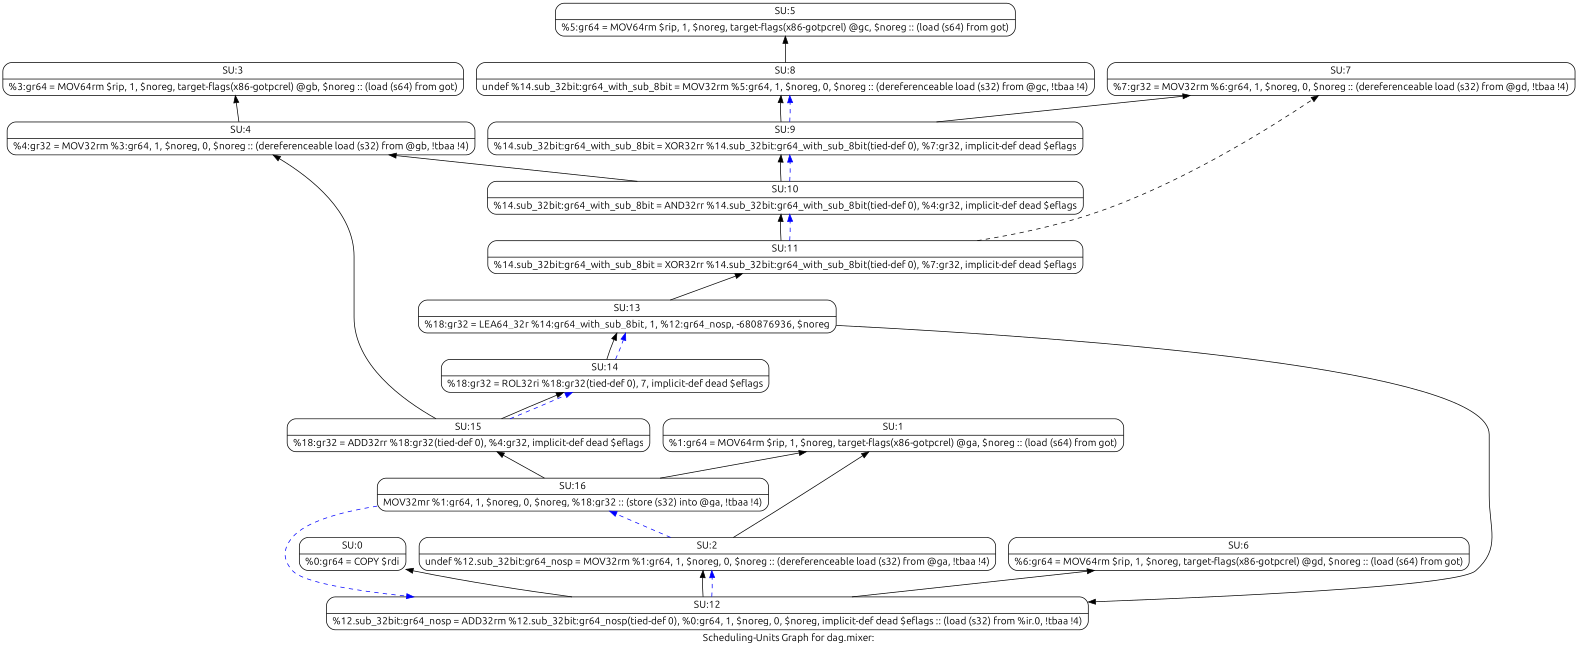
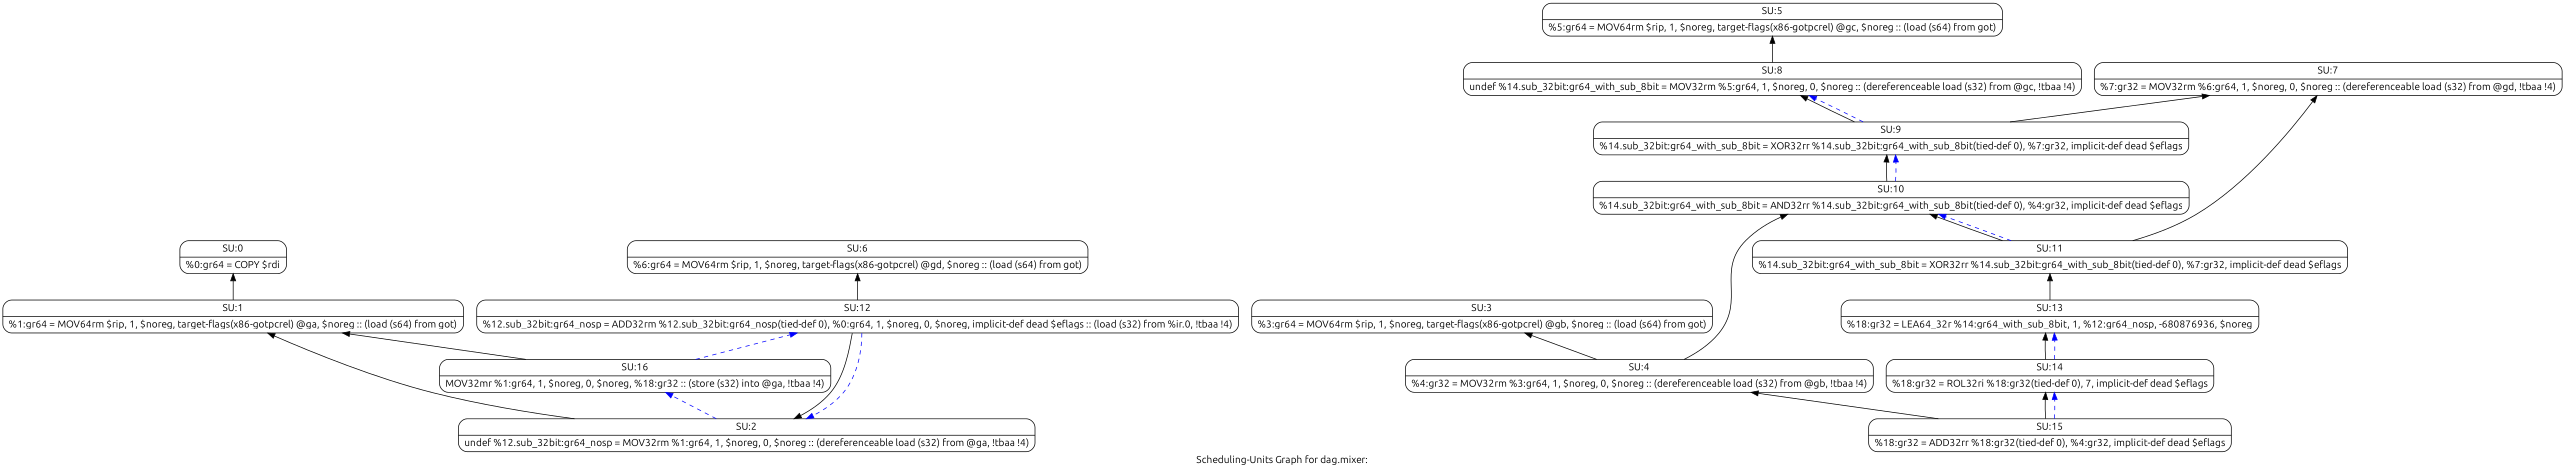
edge "SU:10" -> "SU:4": reversed
edge "SU:11" -> "SU:7": style dashed -> solid
edge "SU:13" -> "SU:12": removed
edge "SU:16" -> "SU:15": removed
edge "SU:12" -> "SU:0": now "SU:1" -> "SU:0"
